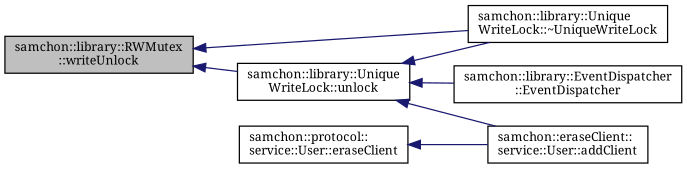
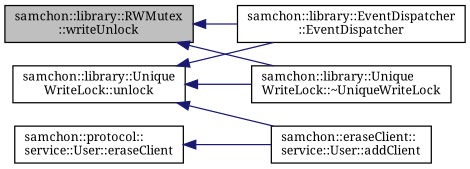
edge "samchon::library::Unique WriteLock::unlock" -> "samchon::library::RWMutex ::writeUnlock": now "samchon::library::EventDispatcher ::EventDispatcher" -> "samchon::library::RWMutex ::writeUnlock"
